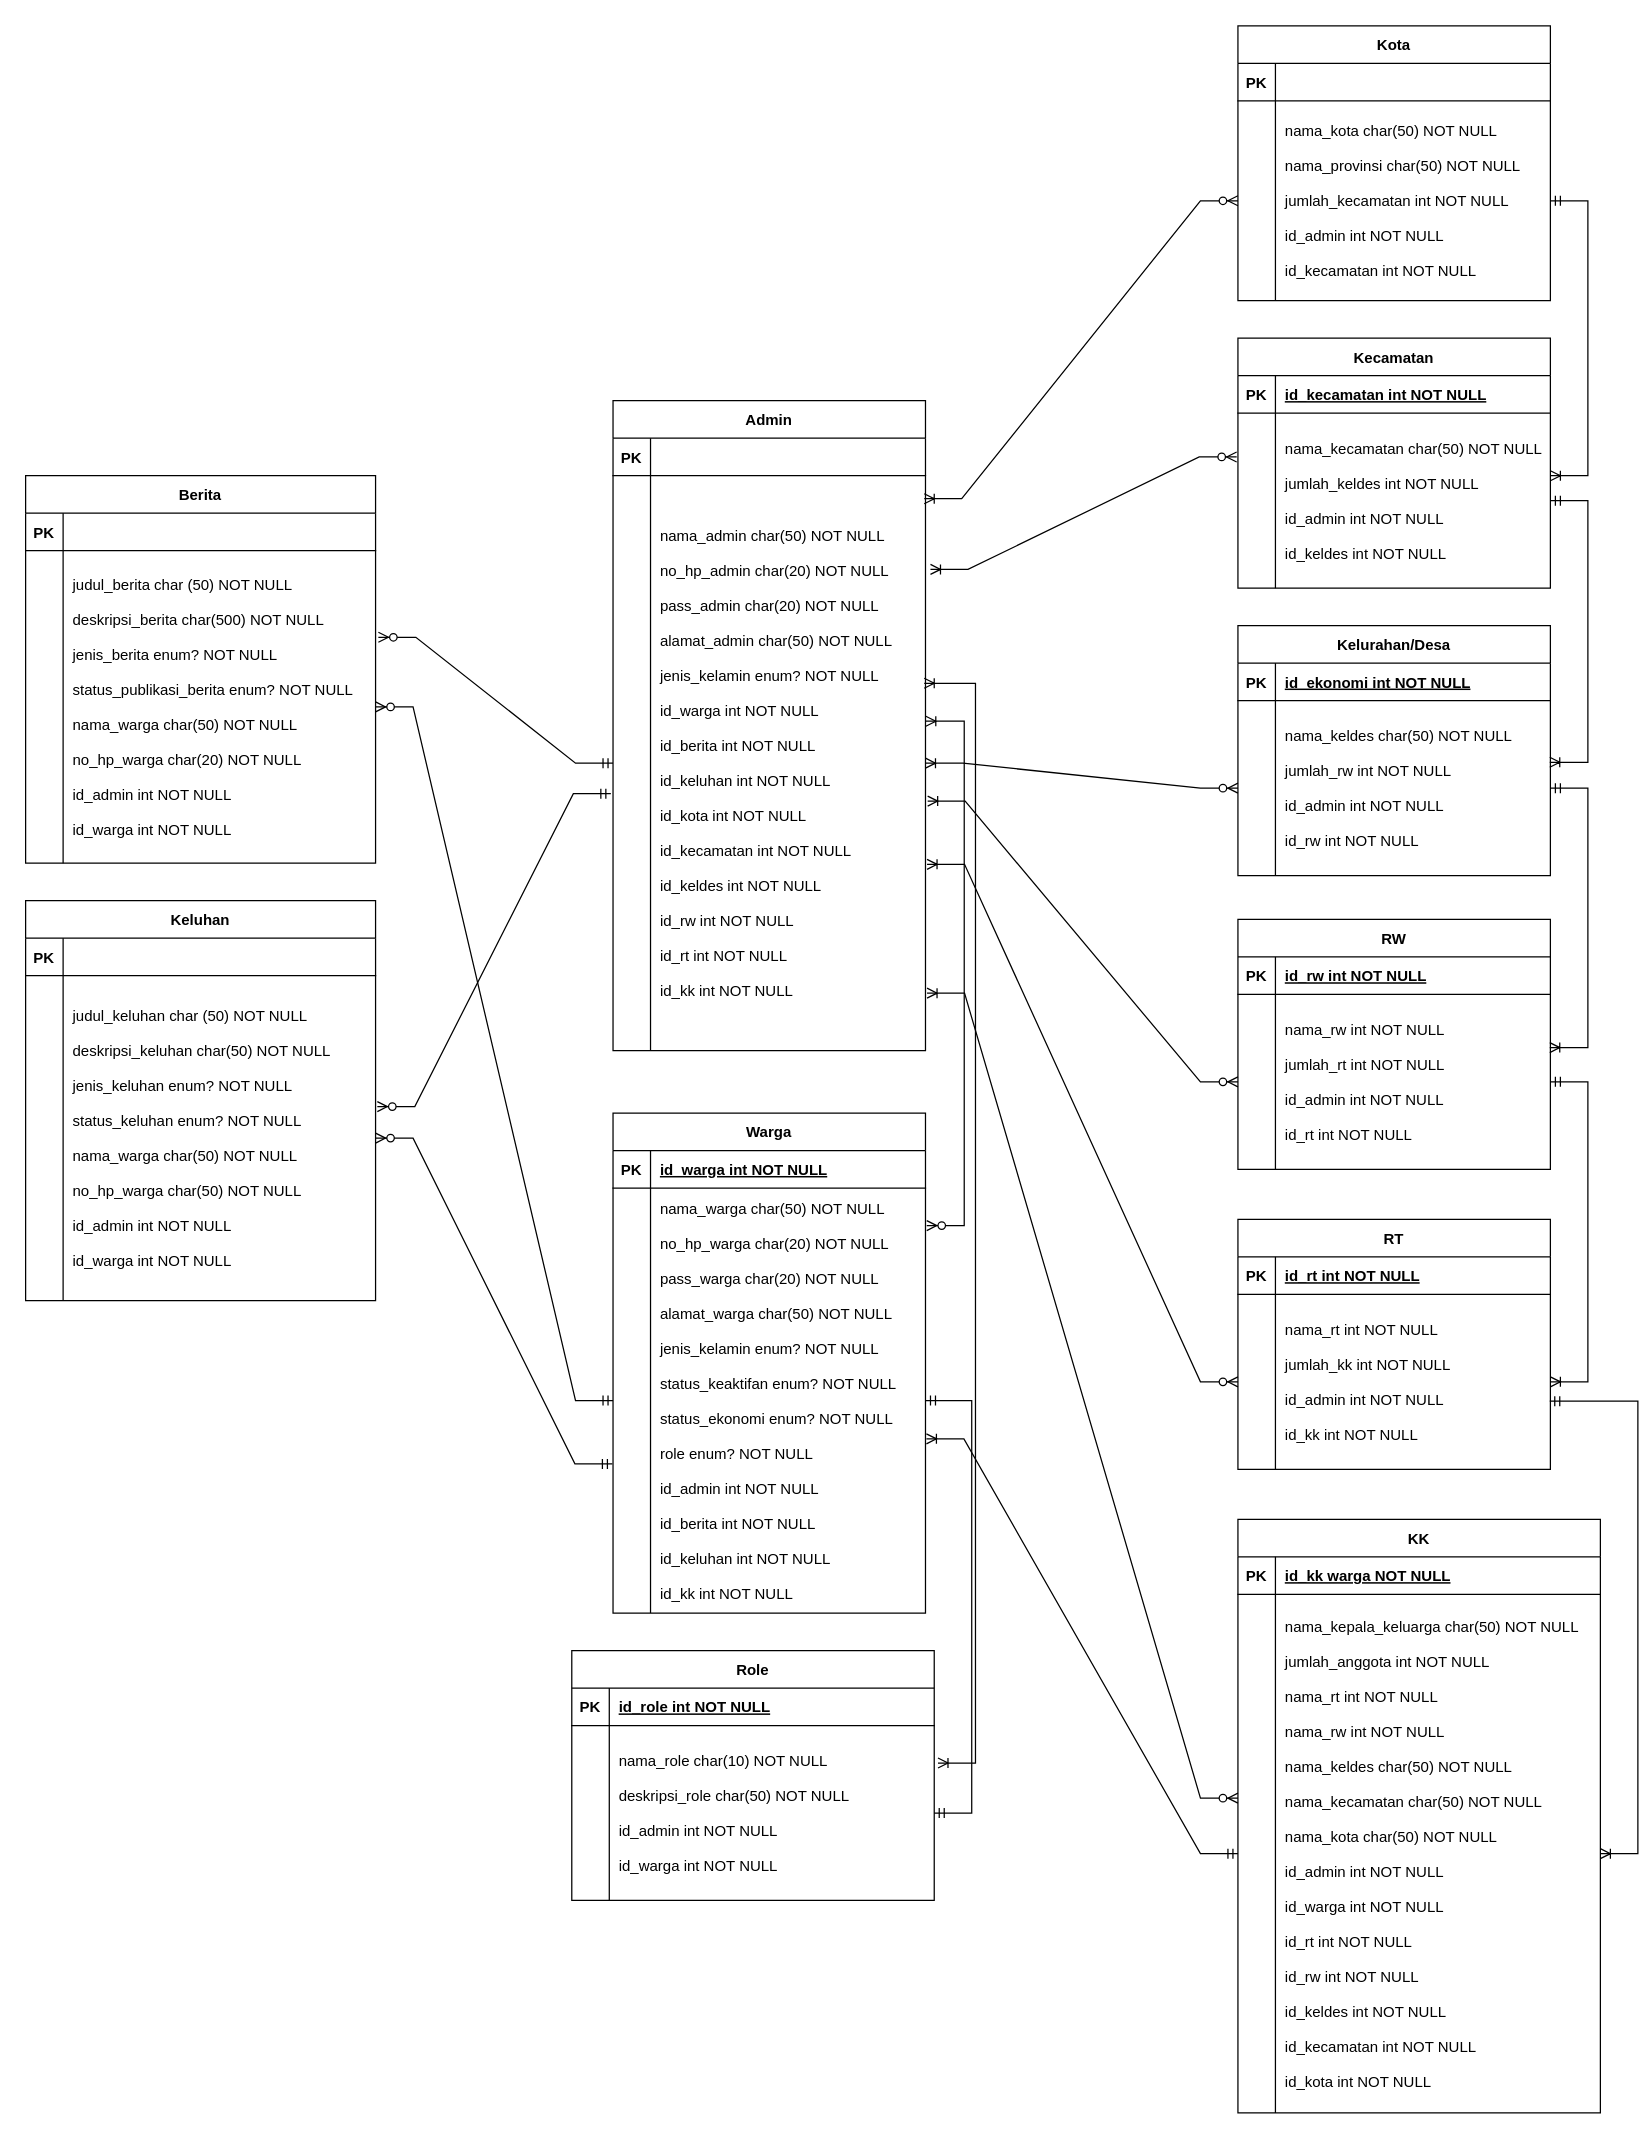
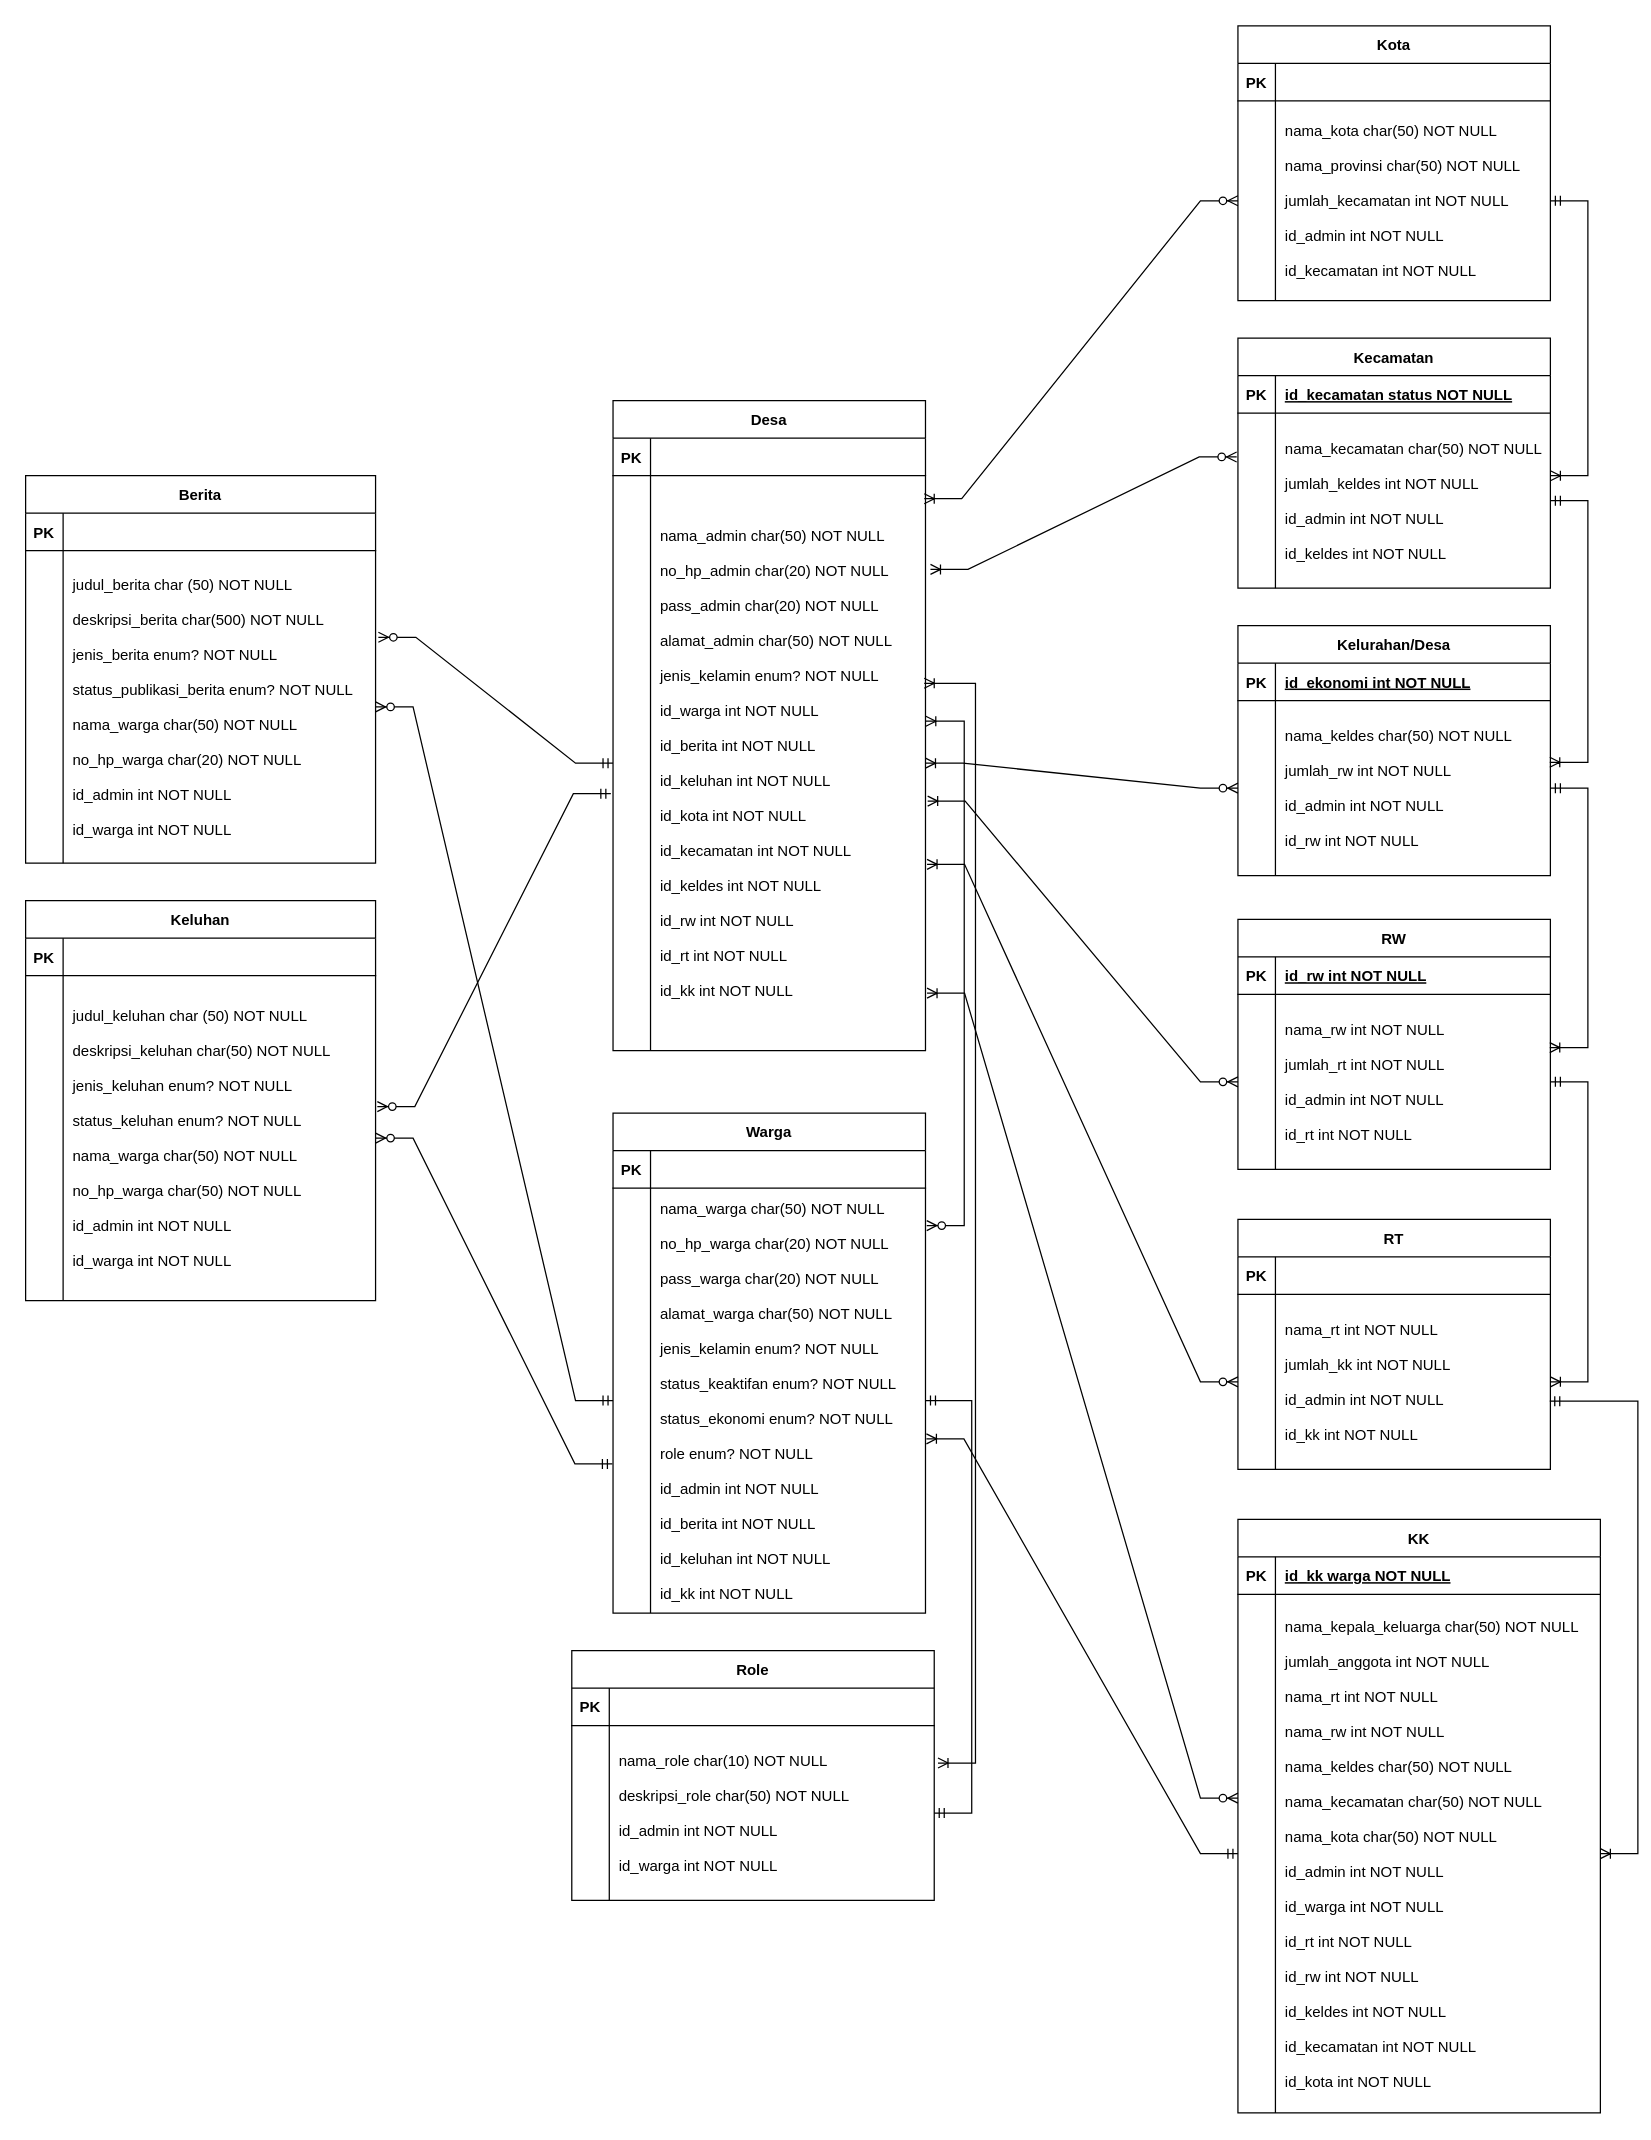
node "id_kecamatan int NOT NULL": label "id_kecamatan int NOT NULL" -> "id_kecamatan status NOT NULL"
node "Admin": label "Admin" -> "Desa"
node "id_warga int NOT NULL": removed
node "id_rt int NOT NULL": removed
node "id_role int NOT NULL": removed
